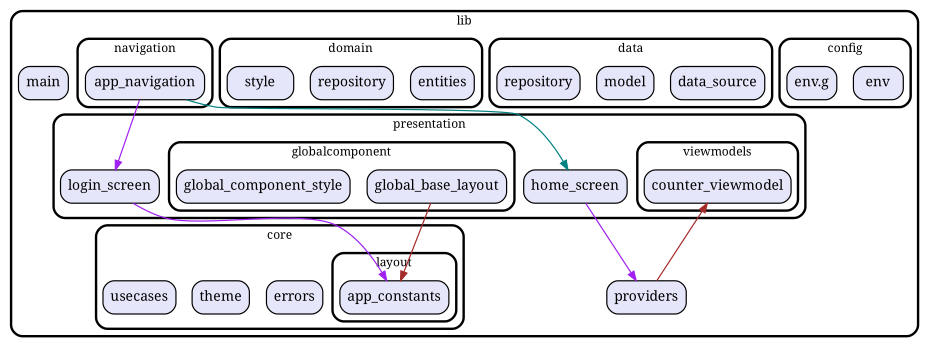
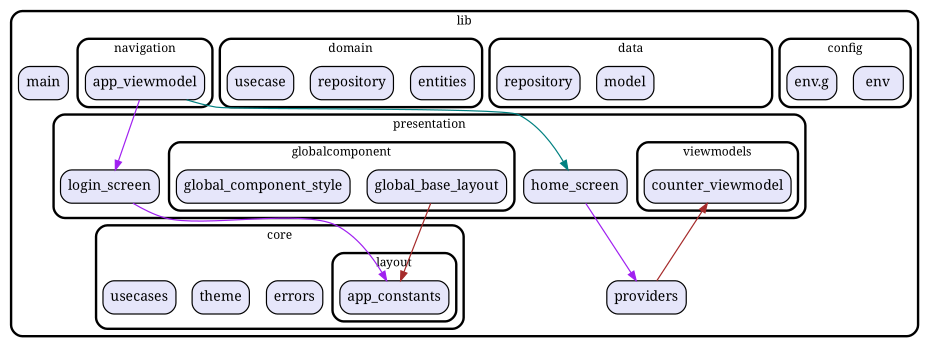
node "app_navigation": label "app_navigation" -> "app_viewmodel"
node "style": label "style" -> "usecase"
node "data_source": removed
